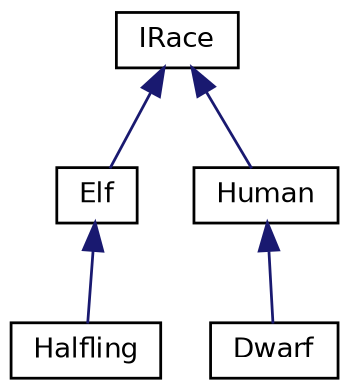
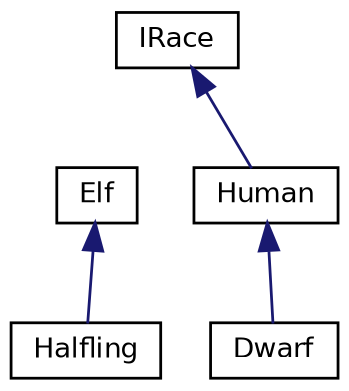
edge "Elf" -> "IRace": removed
